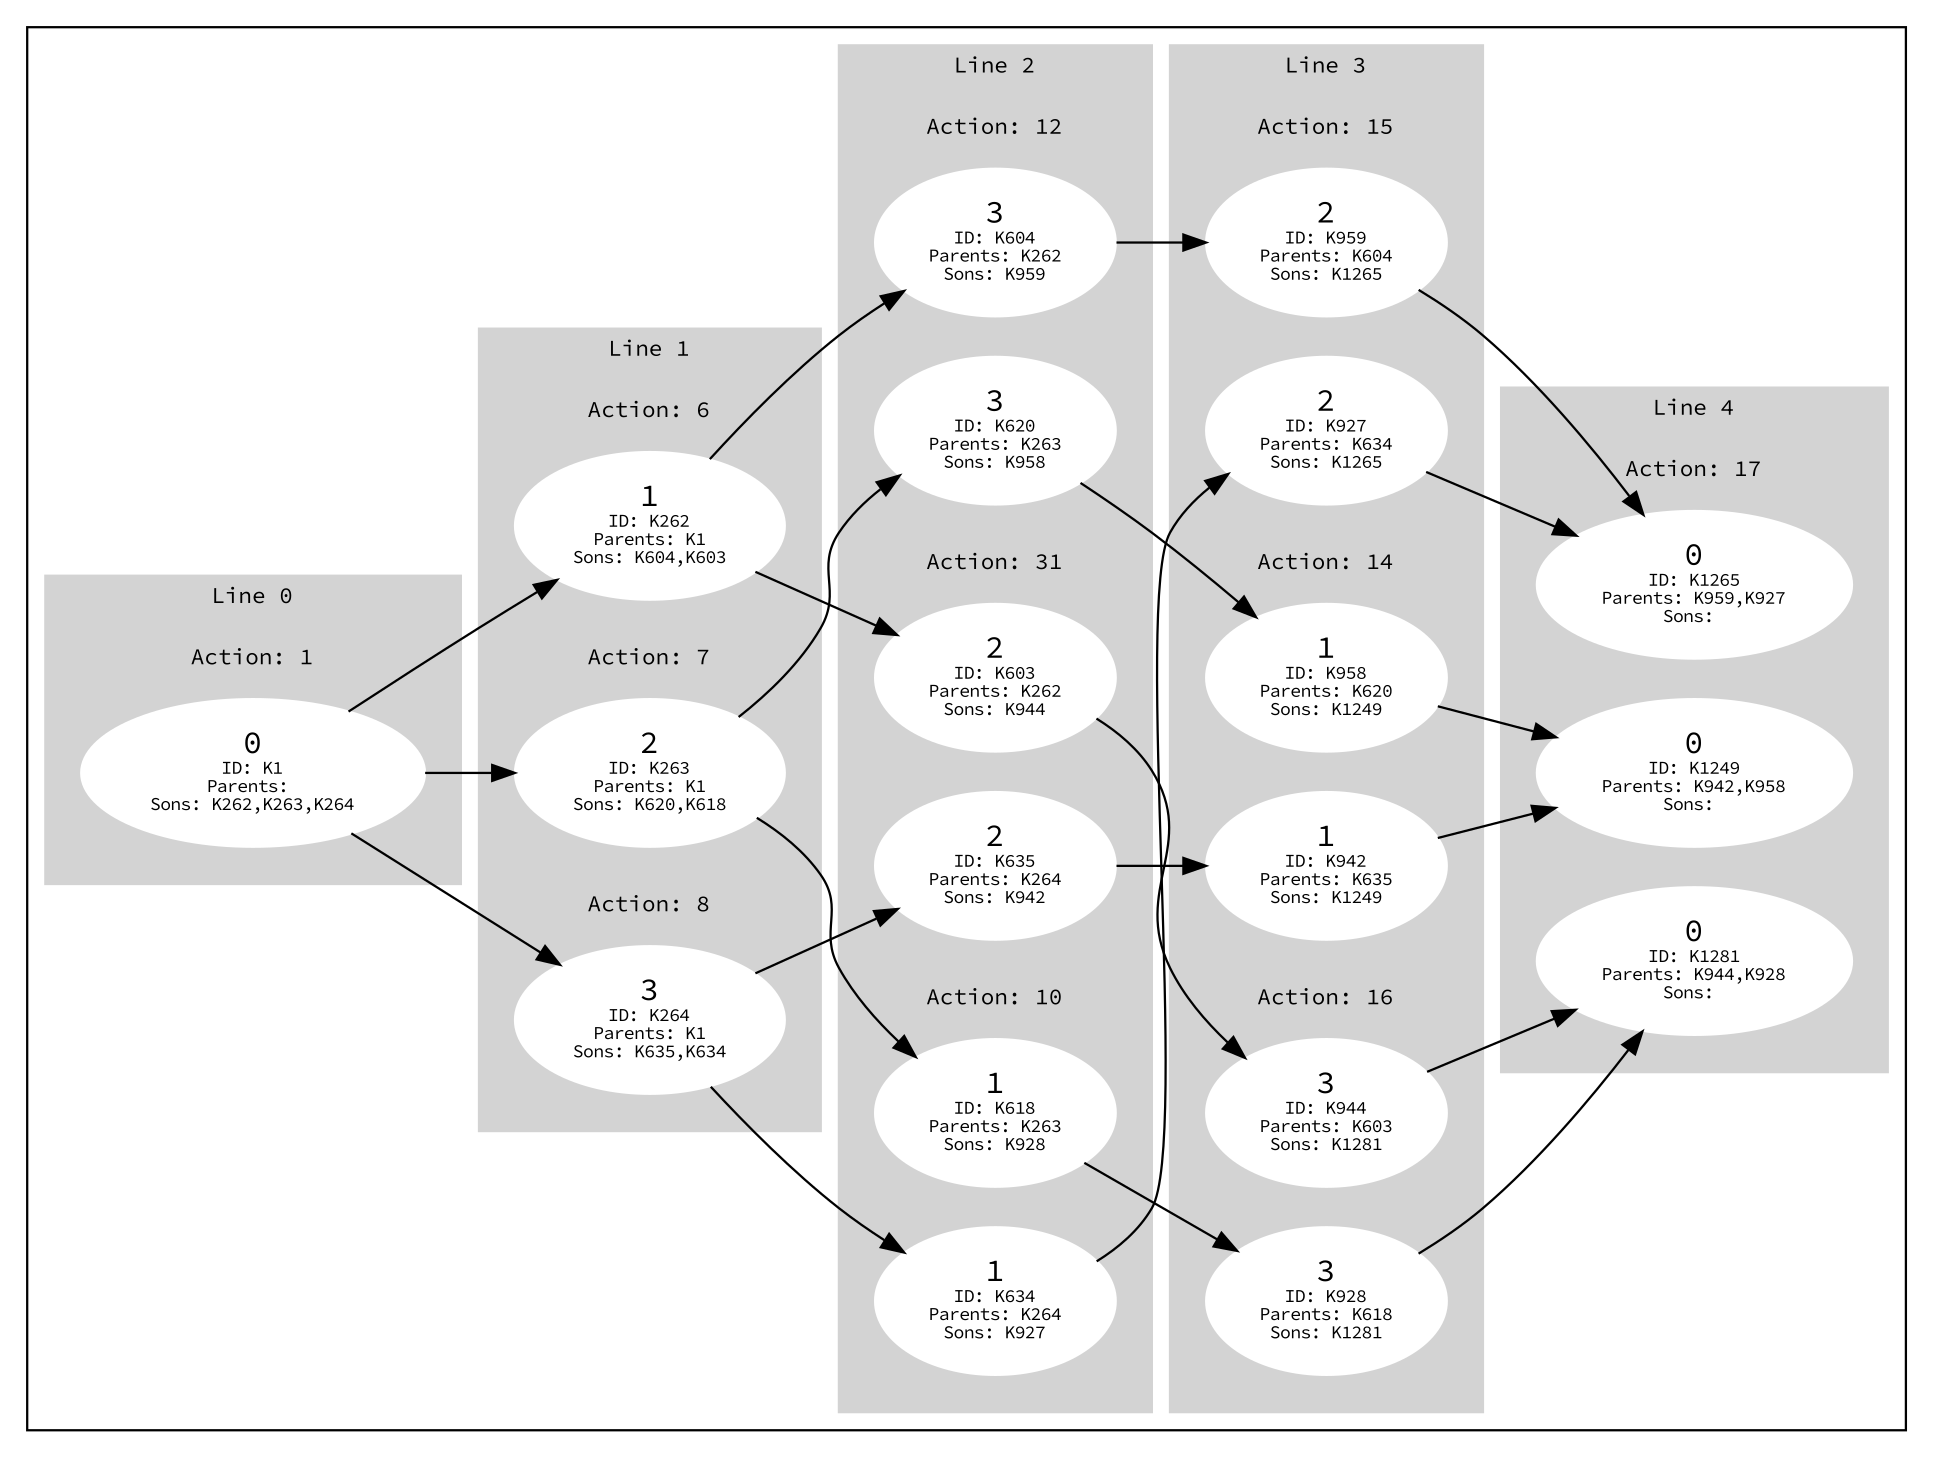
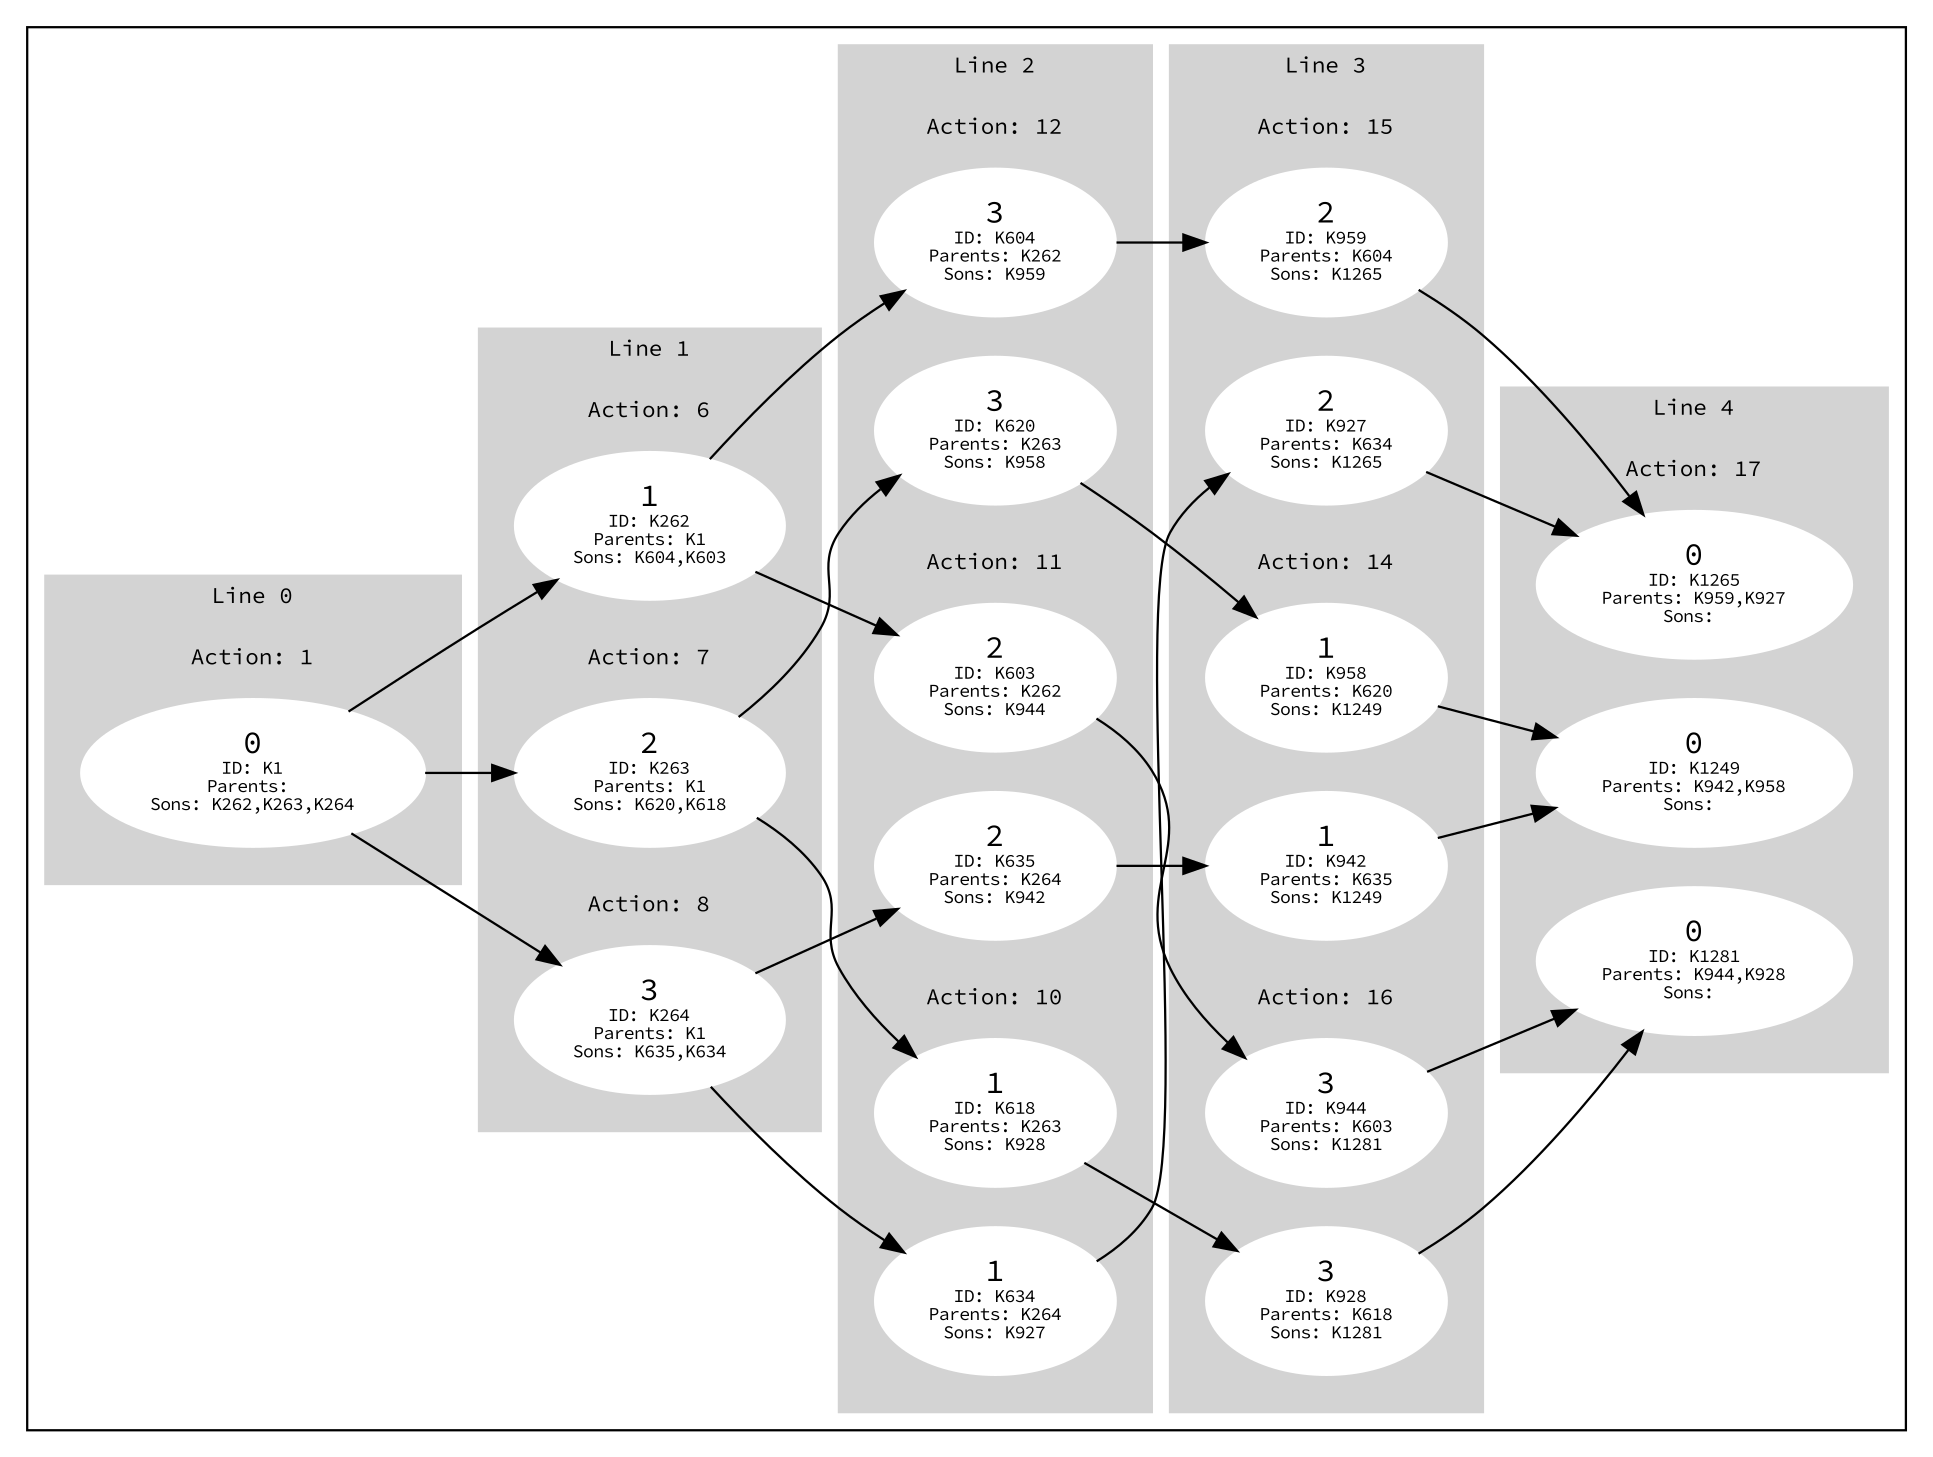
cluster "Action: 31": label "Action: 31" -> "Action: 11"
